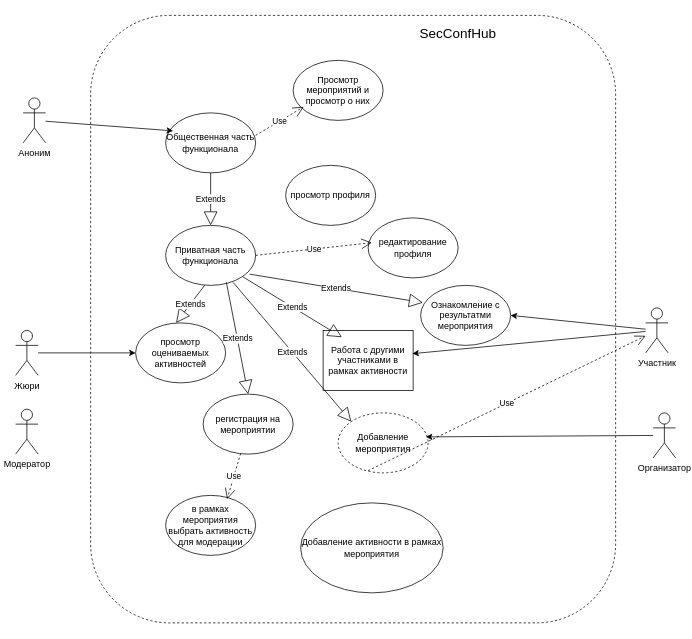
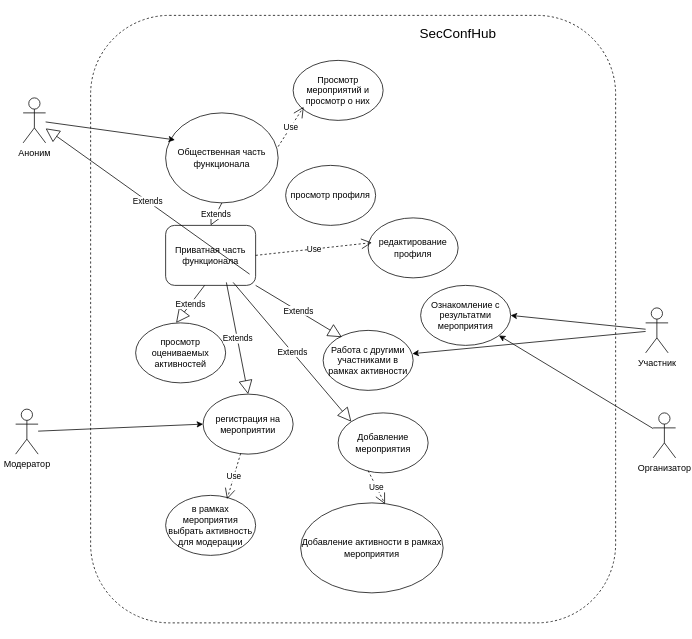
node "Общественная часть функционала": size 90x60 -> 113x90
node "Приватная часть функционала": shape ellipse -> rounded rectangle
edge "Приватная часть функционала" -> "Ознакомление с результатми мероприятия": now "Приватная часть функционала" -> "Аноним"
node "Жюри": removed
edge "Жюри" -> "просмотр оцениваемых активностей": removed
node "Работа с другими участниками в рамках активности": shape rectangle -> ellipse
edge "Добавление мероприятия" -> "Участник": now "Добавление мероприятия" -> "Добавление активности в рамках мероприятия"
edge "Модератор" -> "регистрация на мероприятии": added
edge "Организатор" -> "Добавление мероприятия": now "Организатор" -> "Ознакомление с результатми мероприятия"
node "Добавление мероприятия": style dashed -> solid
